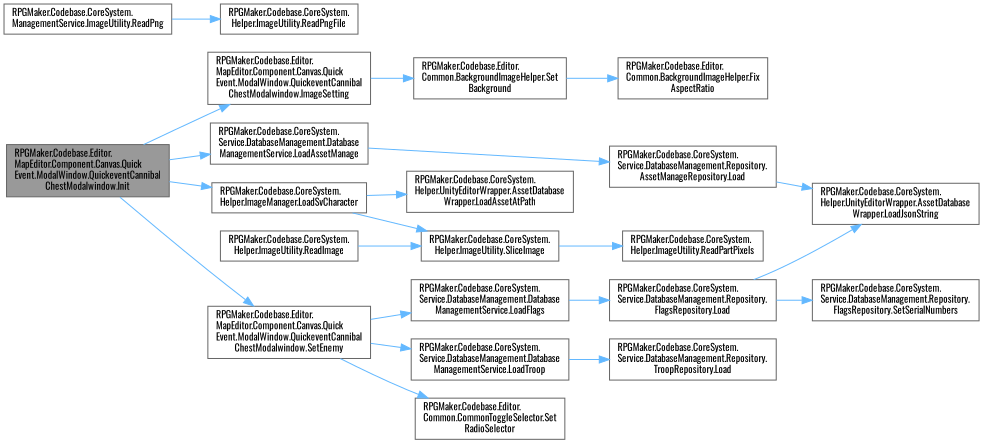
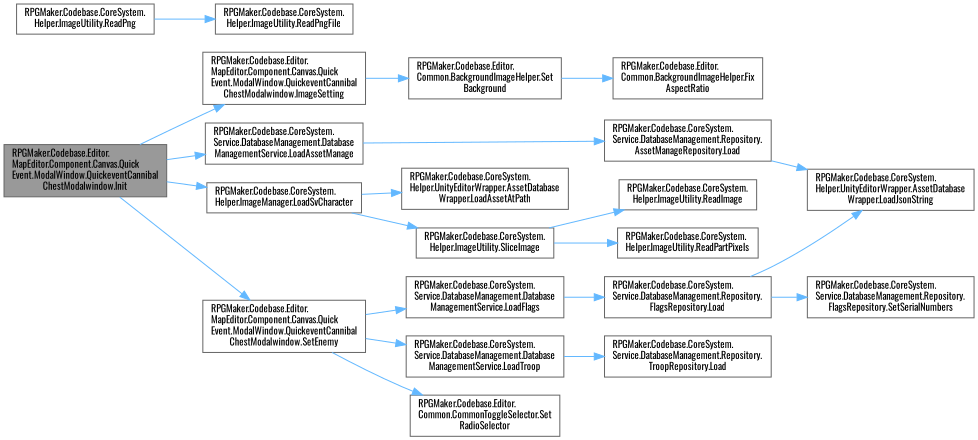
node "RPGMaker.Codebase.CoreSystem. ManagementService.ImageUtility.ReadPng": label "RPGMaker.Codebase.CoreSystem. ManagementService.ImageUtility.ReadPng" -> "RPGMaker.Codebase.CoreSystem. Helper.ImageUtility.ReadPng"
edge "RPGMaker.Codebase.CoreSystem. Helper.ImageUtility.ReadImage" -> "RPGMaker.Codebase.CoreSystem. Helper.ImageUtility.SliceImage": reversed
